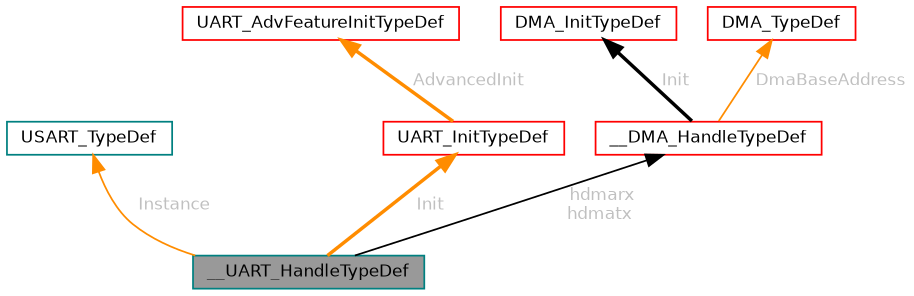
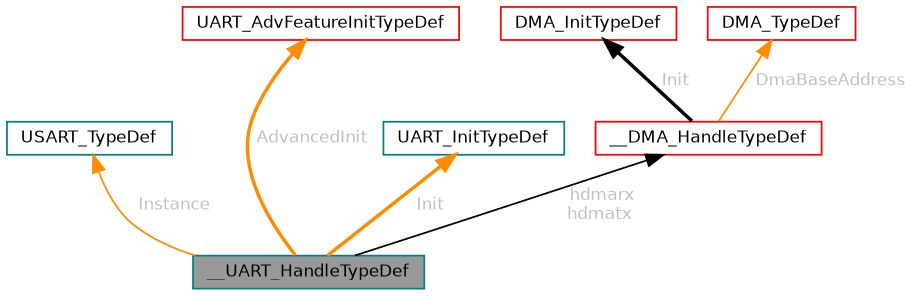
edge "UART_InitTypeDef" -> "UART_AdvFeatureInitTypeDef": now "__UART_HandleTypeDef" -> "UART_AdvFeatureInitTypeDef"
node "UART_InitTypeDef": color red -> teal
